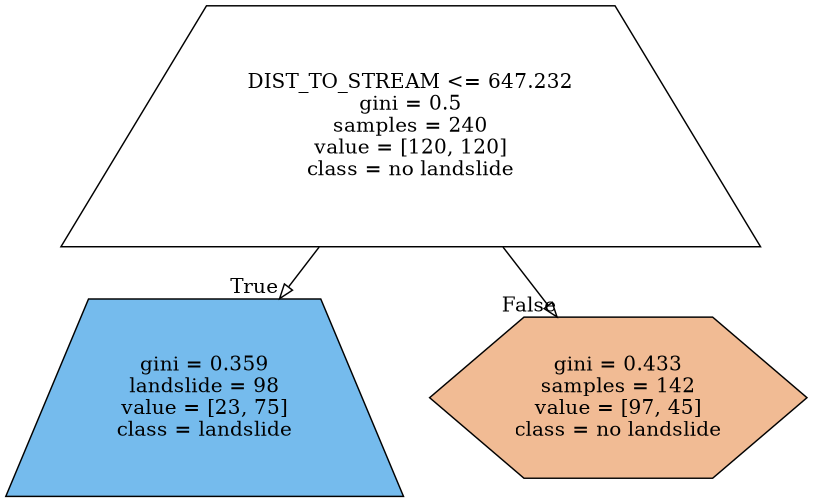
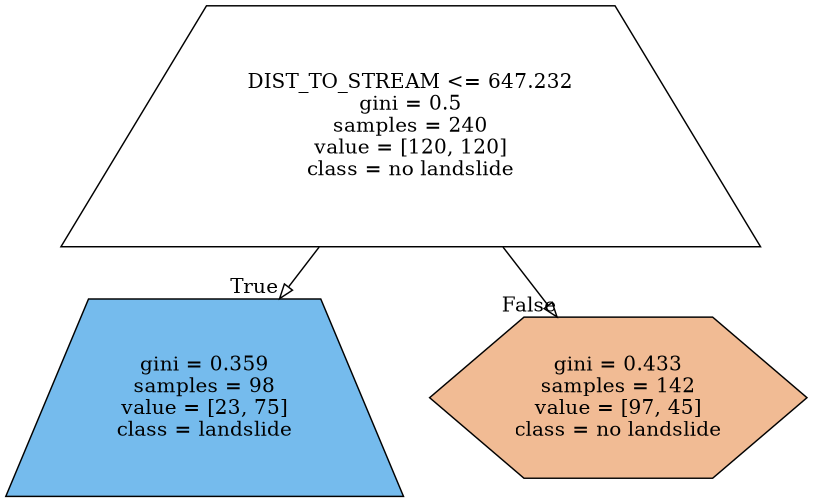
node "gini = 0.359 landslide = 98 value = [23, 75] class = landslide": label "gini = 0.359 landslide = 98 value = [23, 75] class = landslide" -> "gini = 0.359 samples = 98 value = [23, 75] class = landslide"
